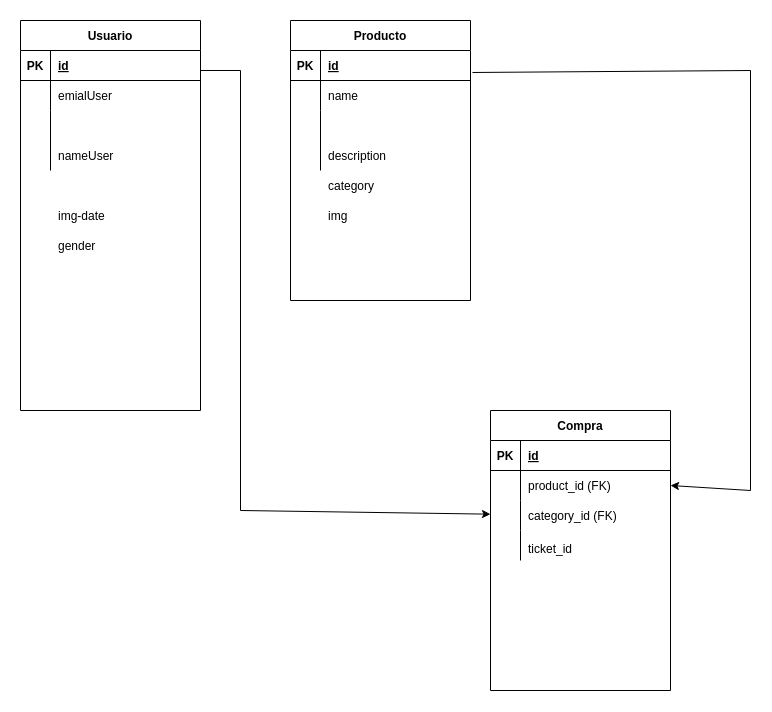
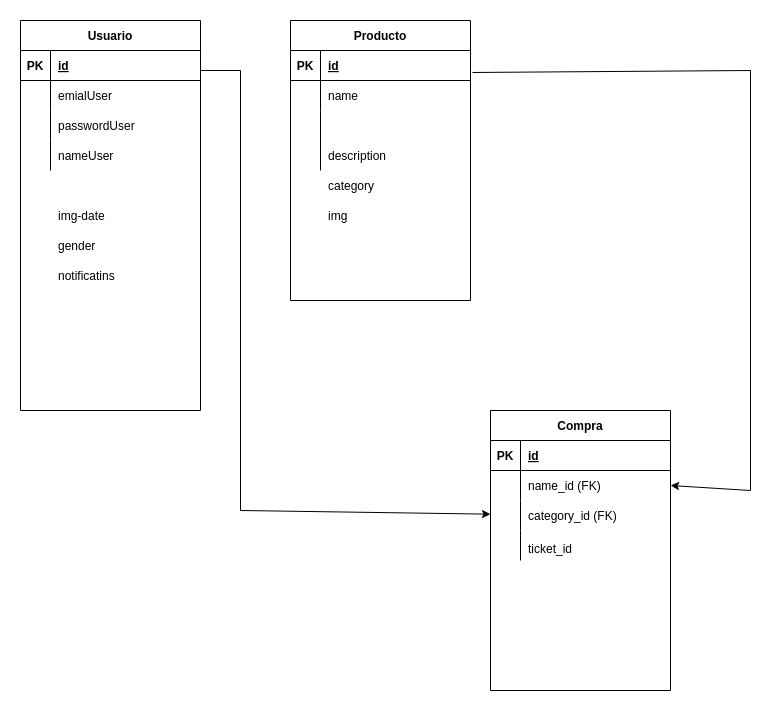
node "passwordUser": added
node "notificatins": added
node "product_id (FK)": label "product_id (FK)" -> "name_id (FK)"
